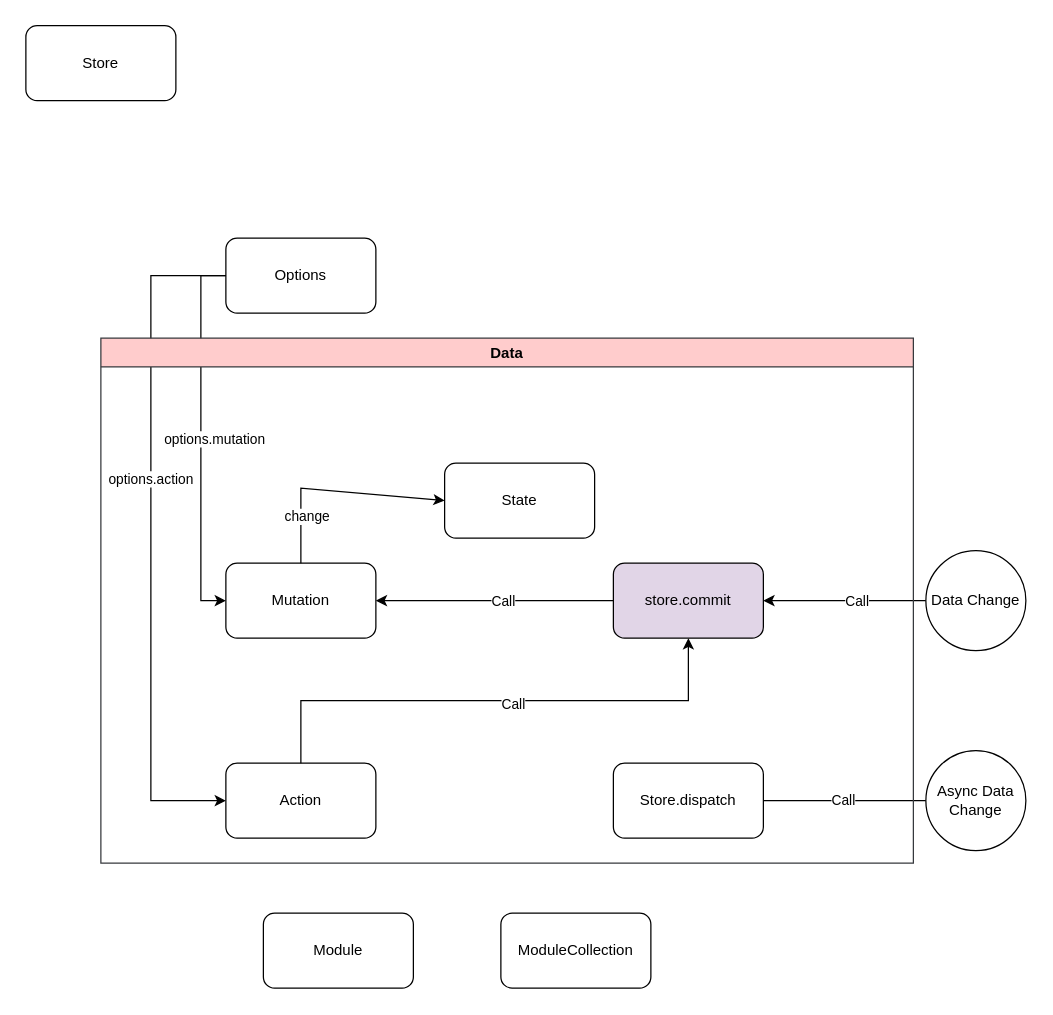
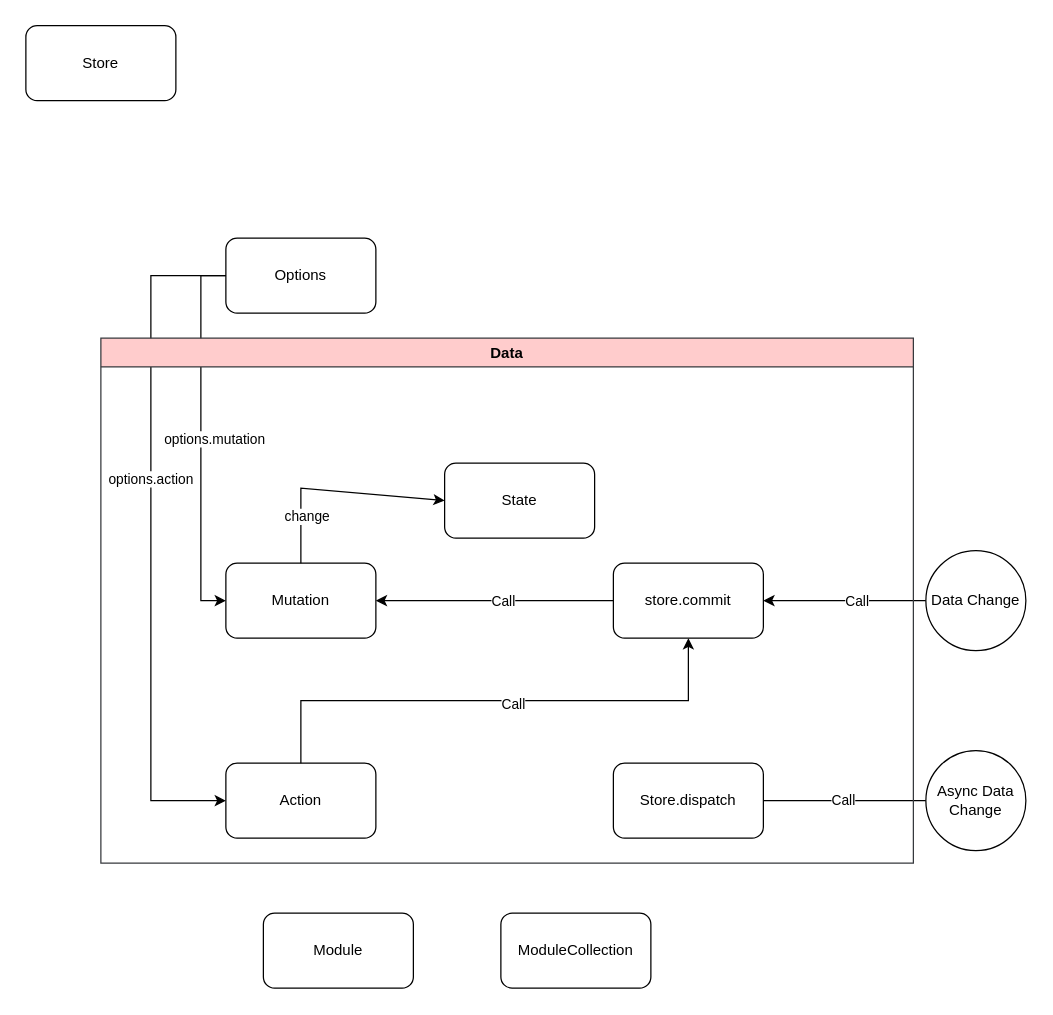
node "store.commit": fillcolor #e1d5e7 -> #ffffff
